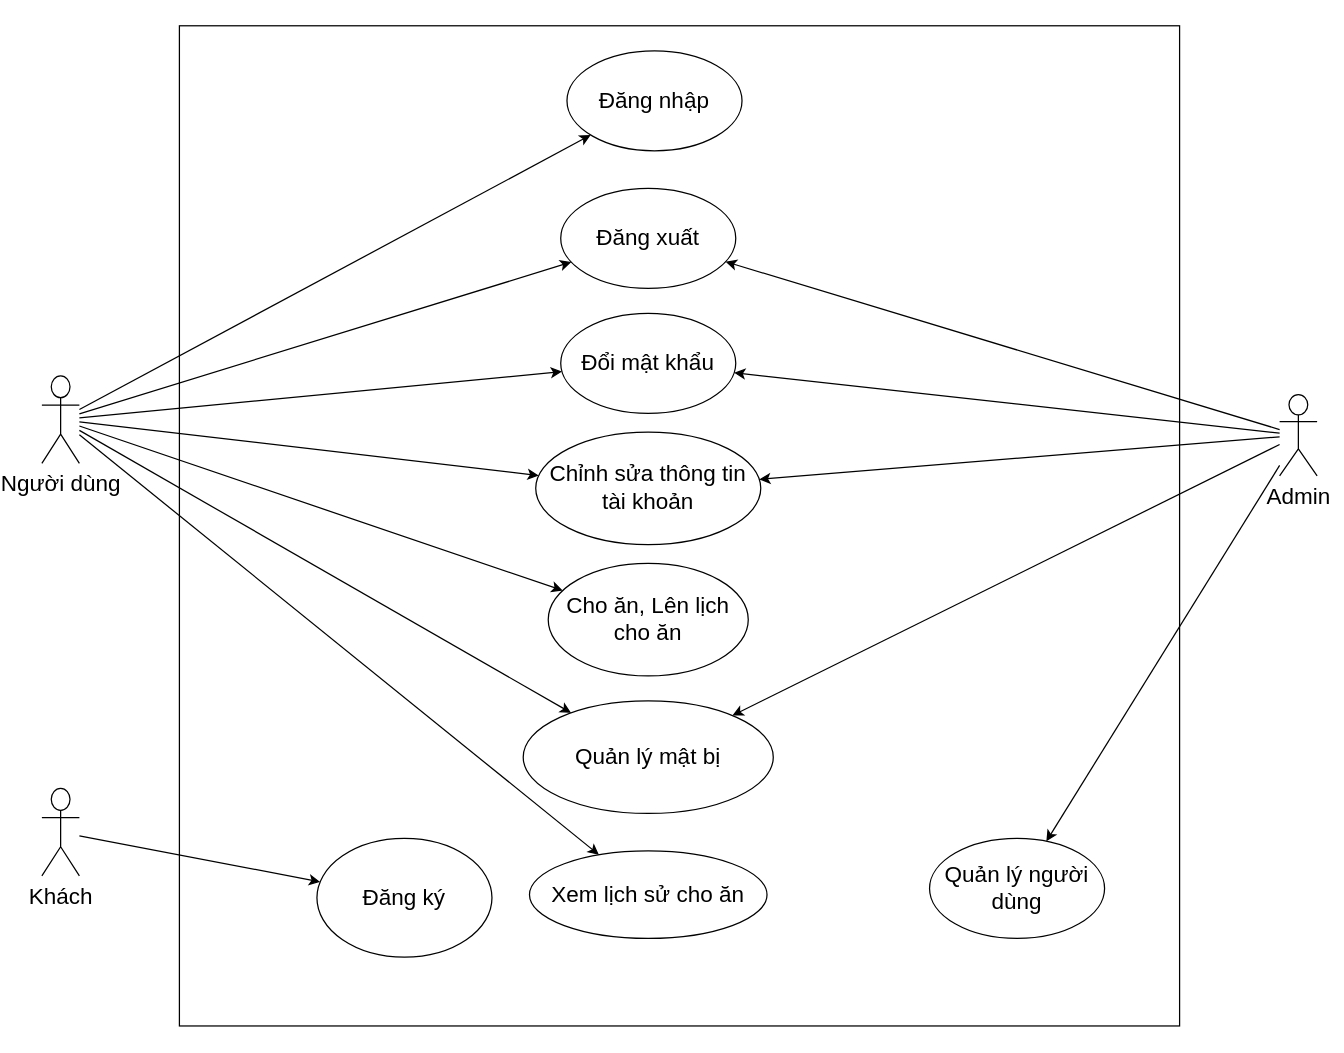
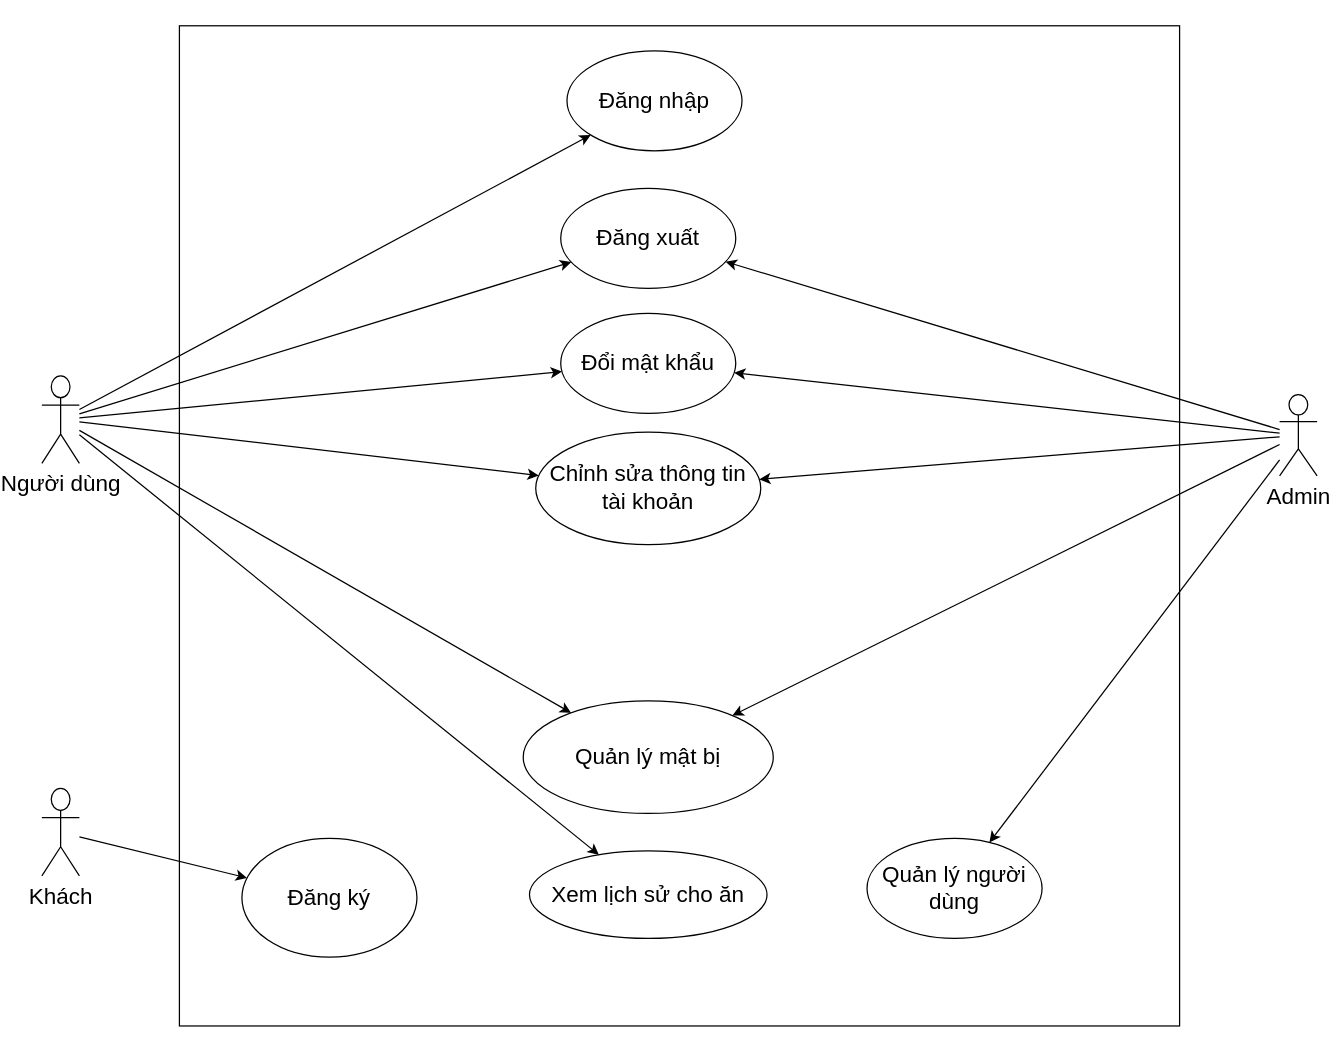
edge "Người dùng" -> "Cho ăn, Lên lịch cho ăn": removed
node "Cho ăn, Lên lịch cho ăn": removed
node "Quản lý người dùng": moved (1017, 888) -> (954, 888)
node "Đăng ký": moved (404, 898) -> (329, 898)
